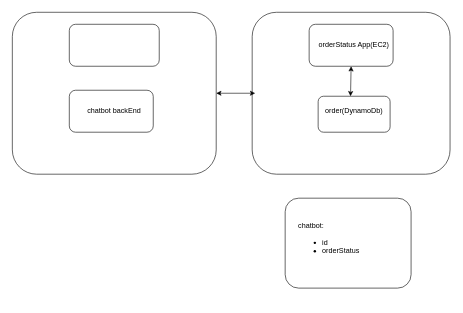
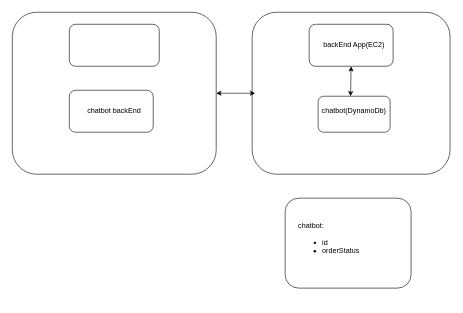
node "orderStatus App(EC2)": label "orderStatus App(EC2)" -> "backEnd App(EC2)"
node "order(DynamoDb)": label "order(DynamoDb)" -> "chatbot(DynamoDb)"
